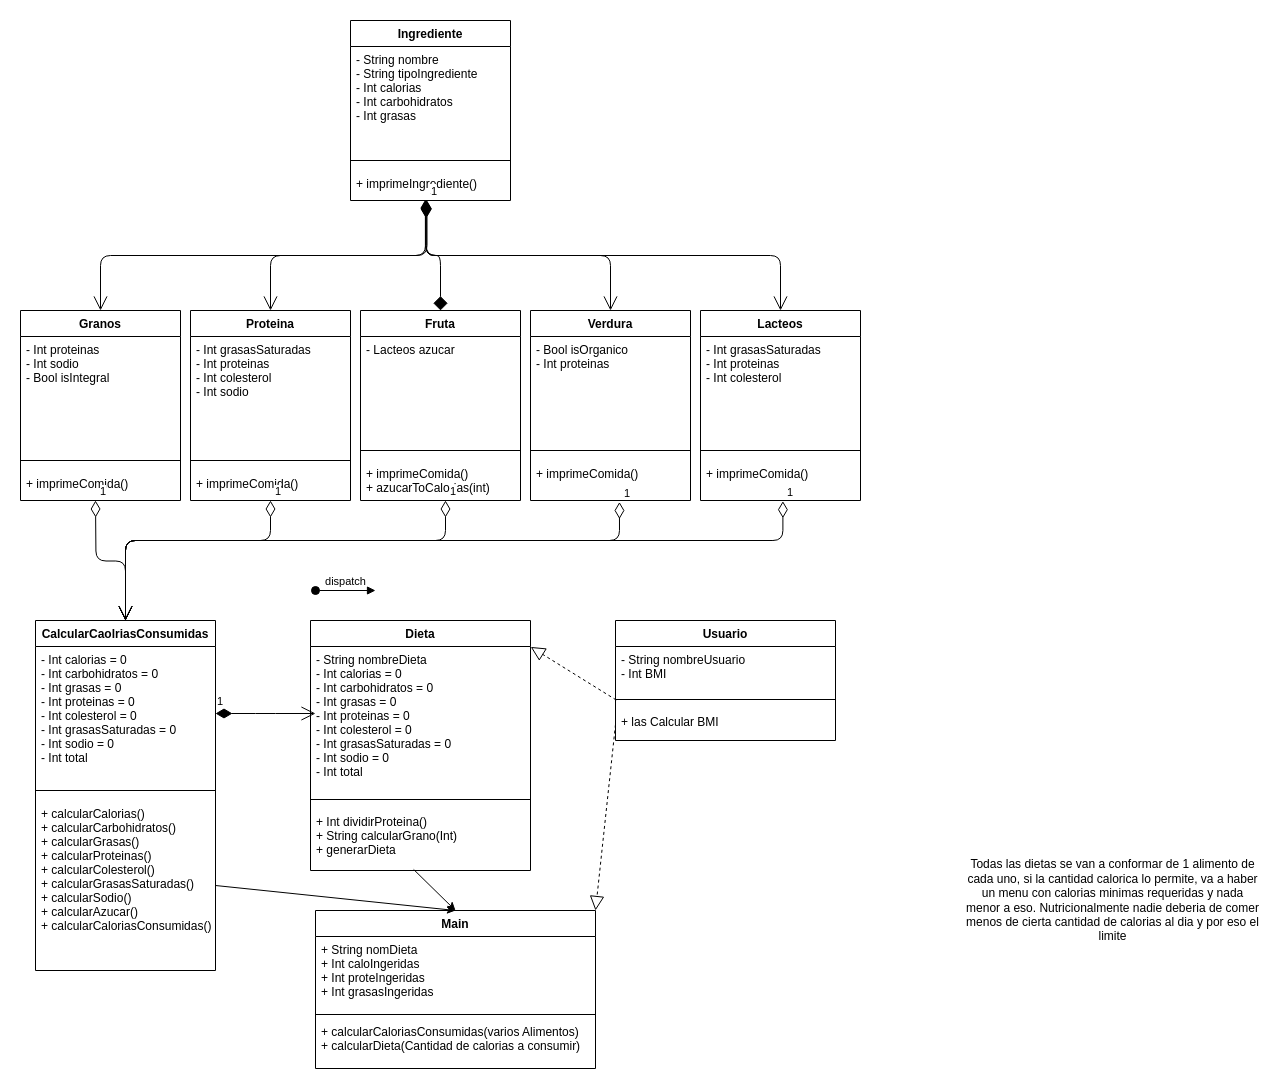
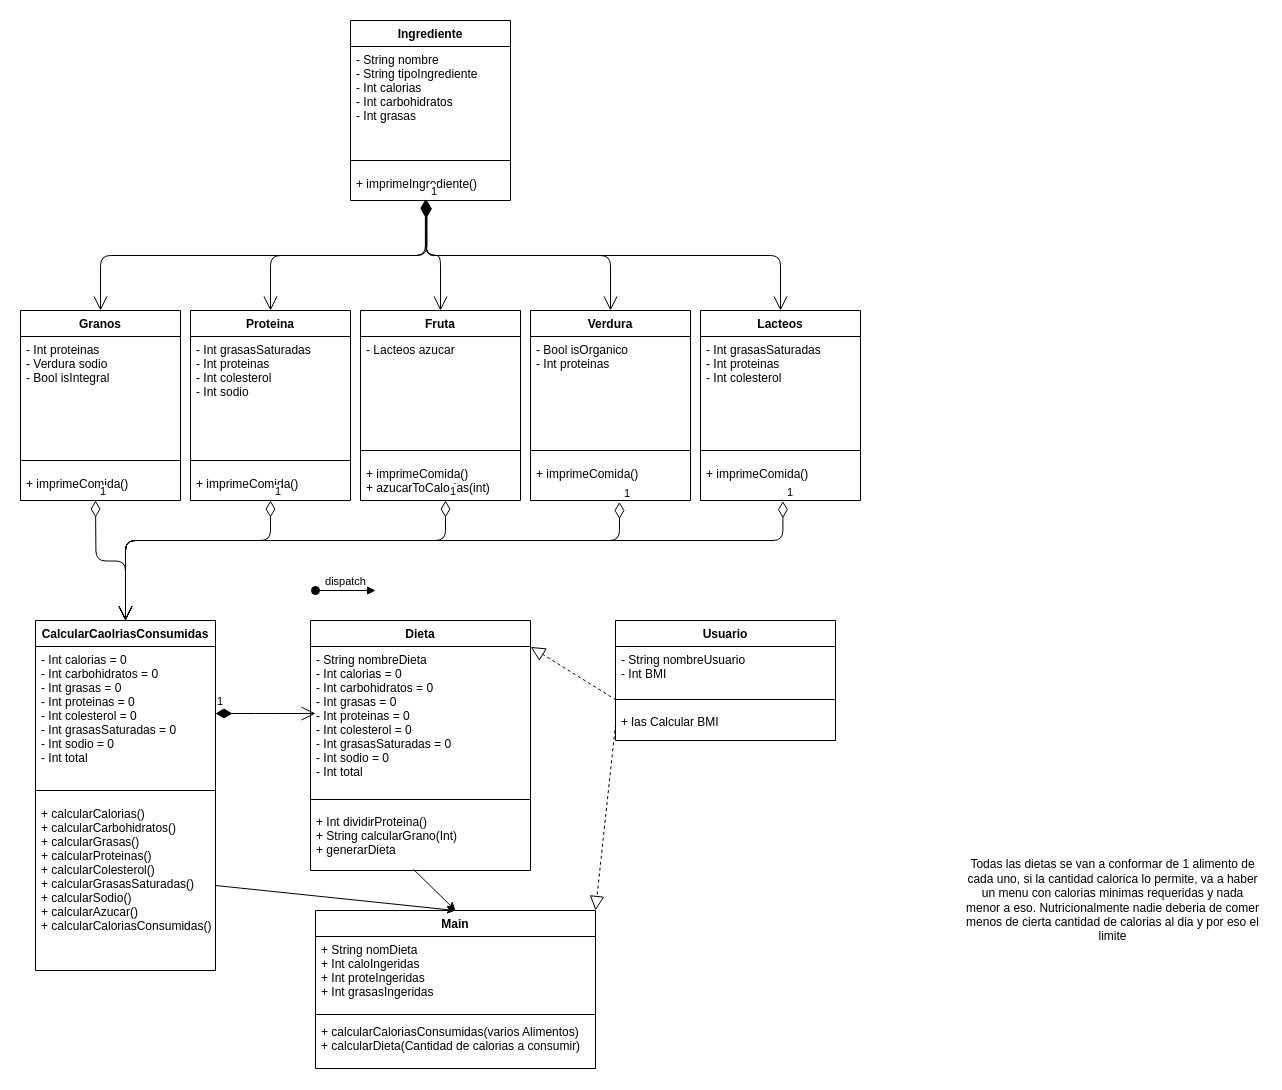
edge "+ imprimeIngrediente()" -- "Fruta": arrowhead diamond -> open
node "- Int proteinas - Int sodio - Bool isIntegral": label "- Int proteinas - Int sodio - Bool isIntegral" -> "- Int proteinas - Verdura sodio - Bool isIntegral"
